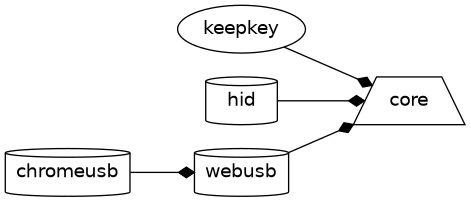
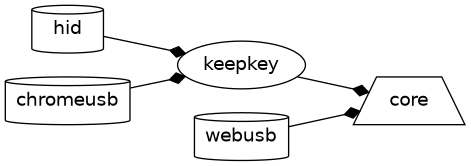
edge "hid" -> "core": now "hid" -> "keepkey"
edge "chromeusb" -> "webusb": now "chromeusb" -> "keepkey"
